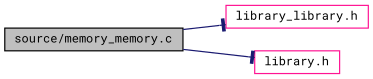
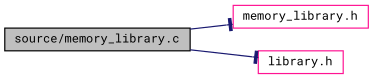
node "library_library.h": label "library_library.h" -> "memory_library.h"
node "source/memory_memory.c": label "source/memory_memory.c" -> "source/memory_library.c"
